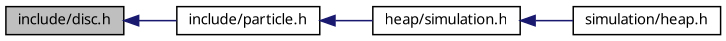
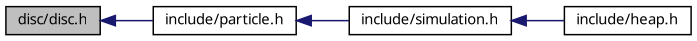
node "include/disc.h": label "include/disc.h" -> "disc/disc.h"
node "heap/simulation.h": label "heap/simulation.h" -> "include/simulation.h"
node "simulation/heap.h": label "simulation/heap.h" -> "include/heap.h"
